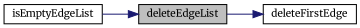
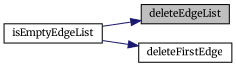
edge "deleteEdgeList" -> "deleteFirstEdge": now "isEmptyEdgeList" -> "deleteFirstEdge"
